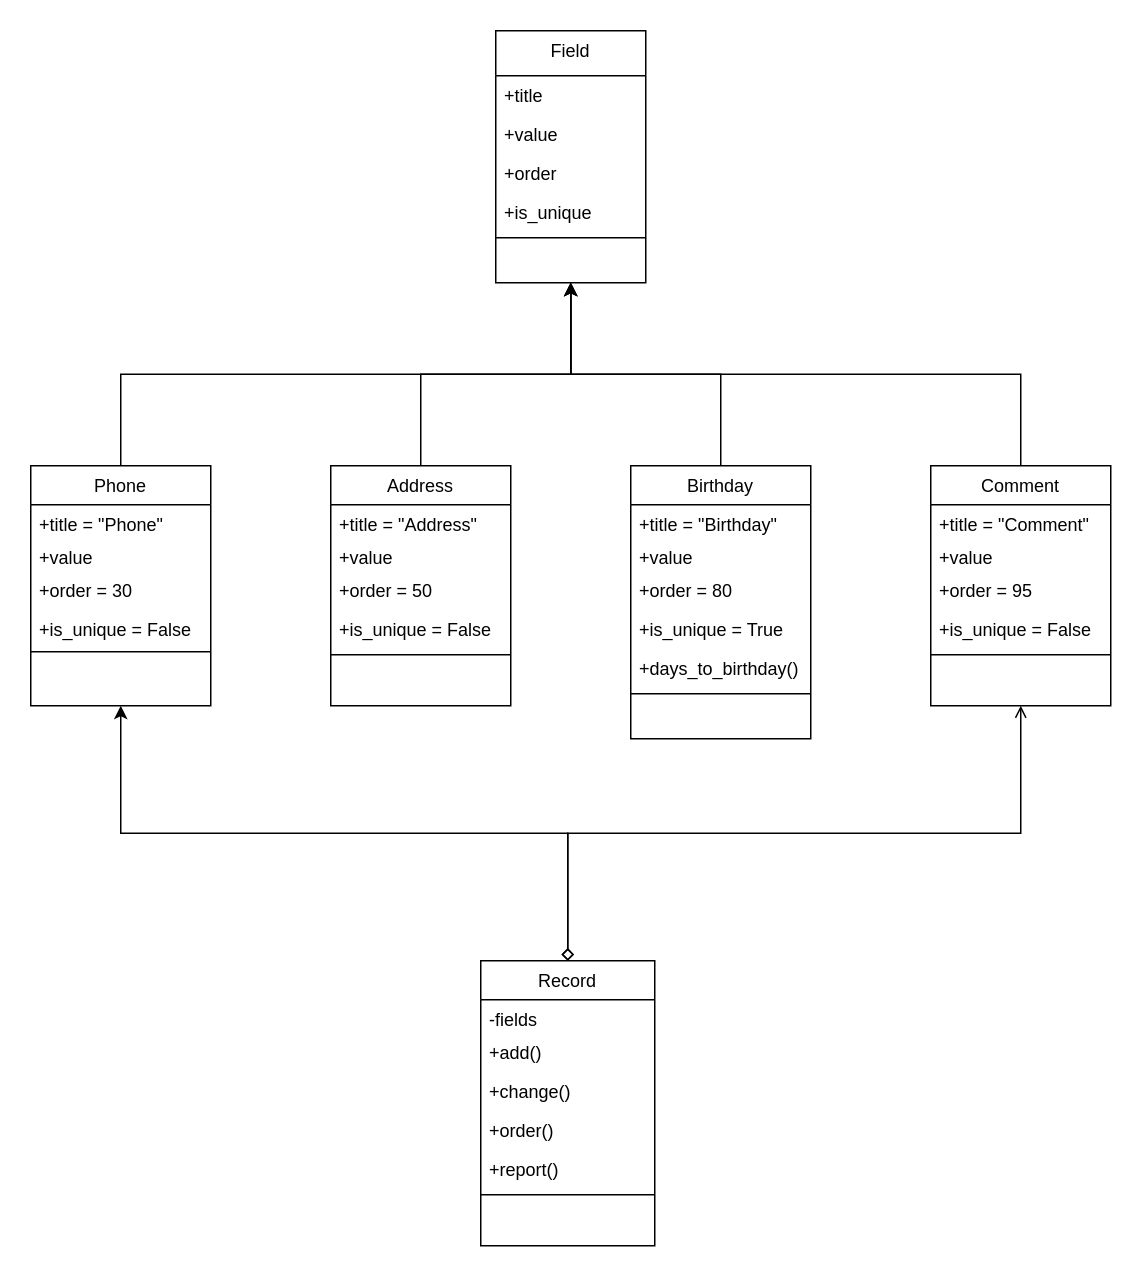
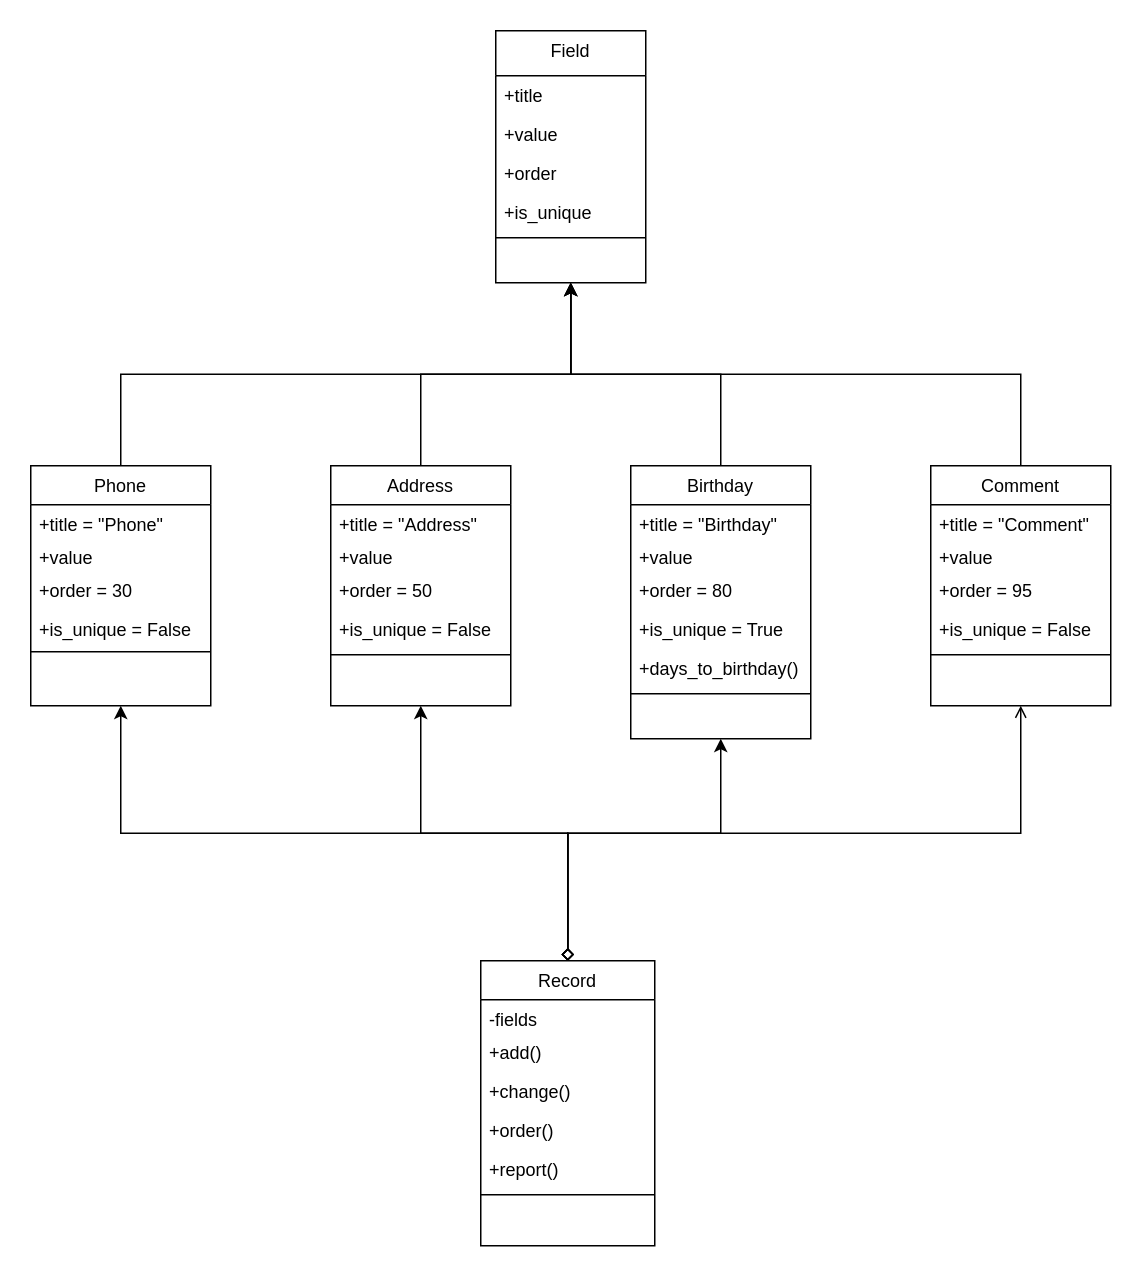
edge "Address" -- "Record": added
edge "Birthday" -- "Record": added
